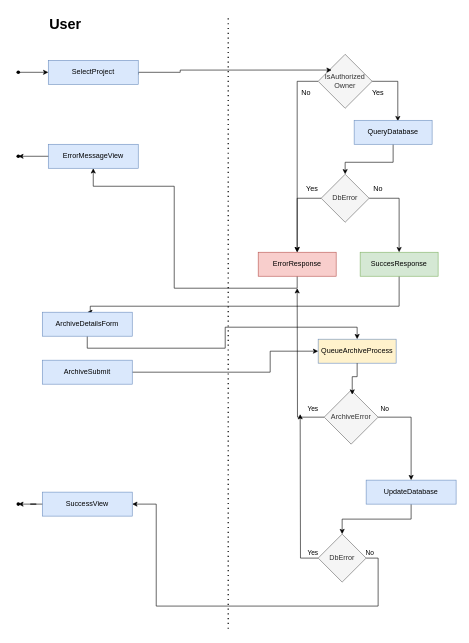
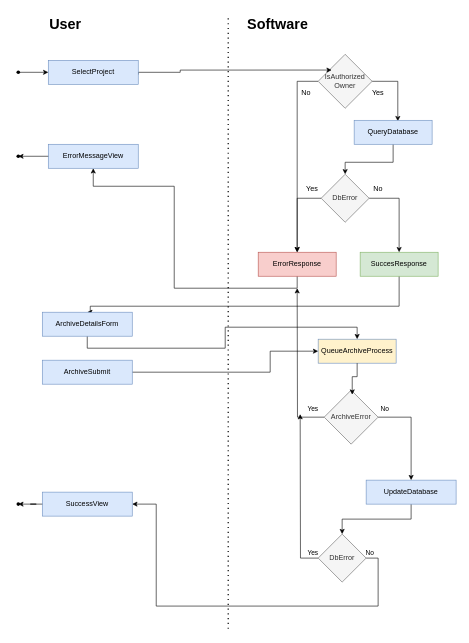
node "Software": added
